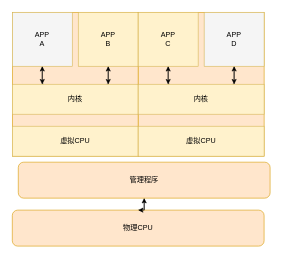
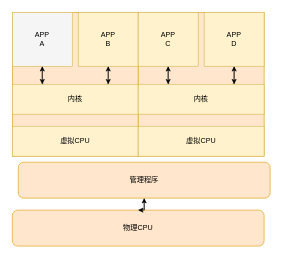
node "APP D": fillcolor #f5f5f5 -> #fff2cc
